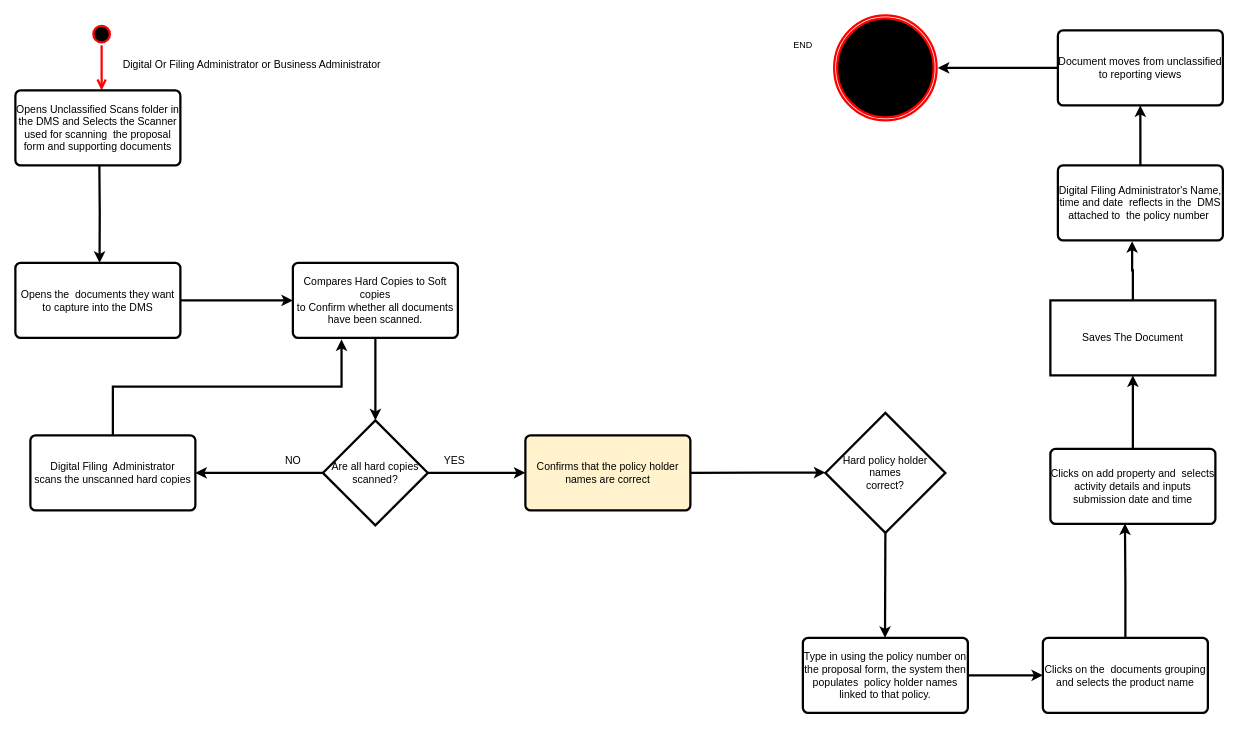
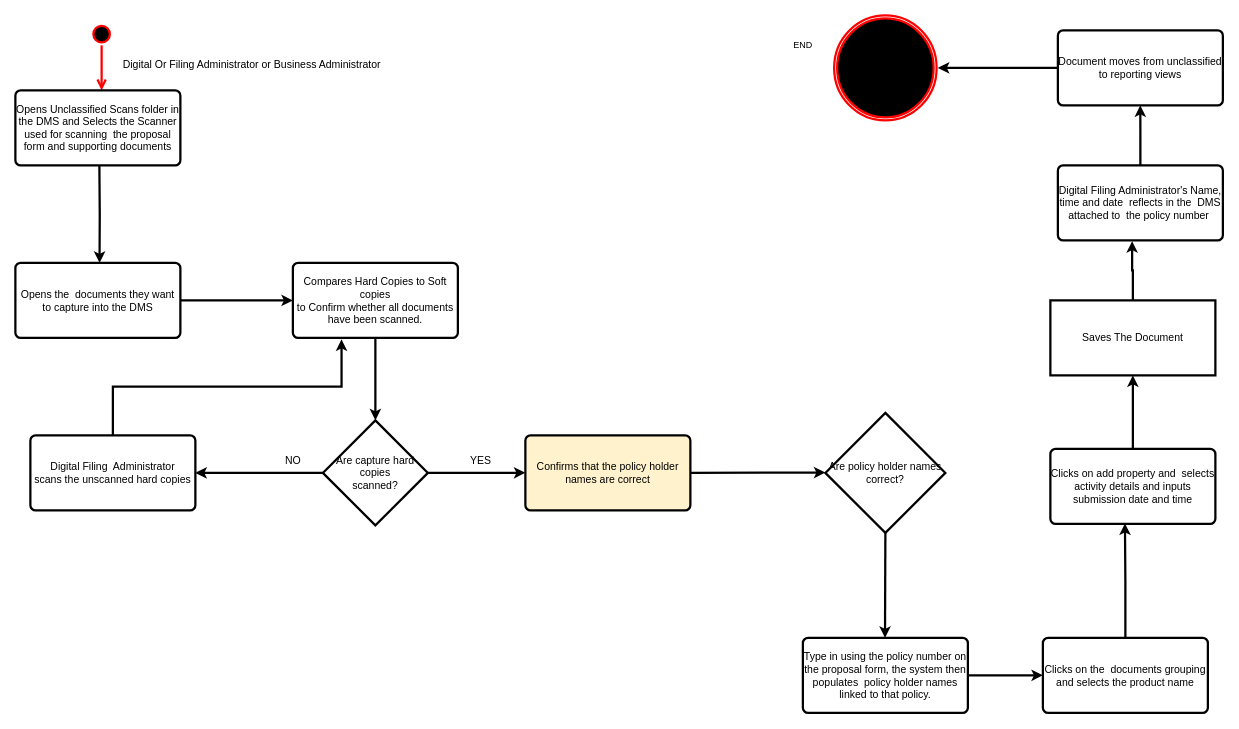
node "YES": moved (454, 460) -> (480, 460)
node "Are all hard copiesscanned?": label "Are all hard copiesscanned?" -> "Are capture hard copiesscanned?"
node "Hard policy holder namescorrect?": label "Hard policy holder namescorrect?" -> "Are policy holder namescorrect?"
